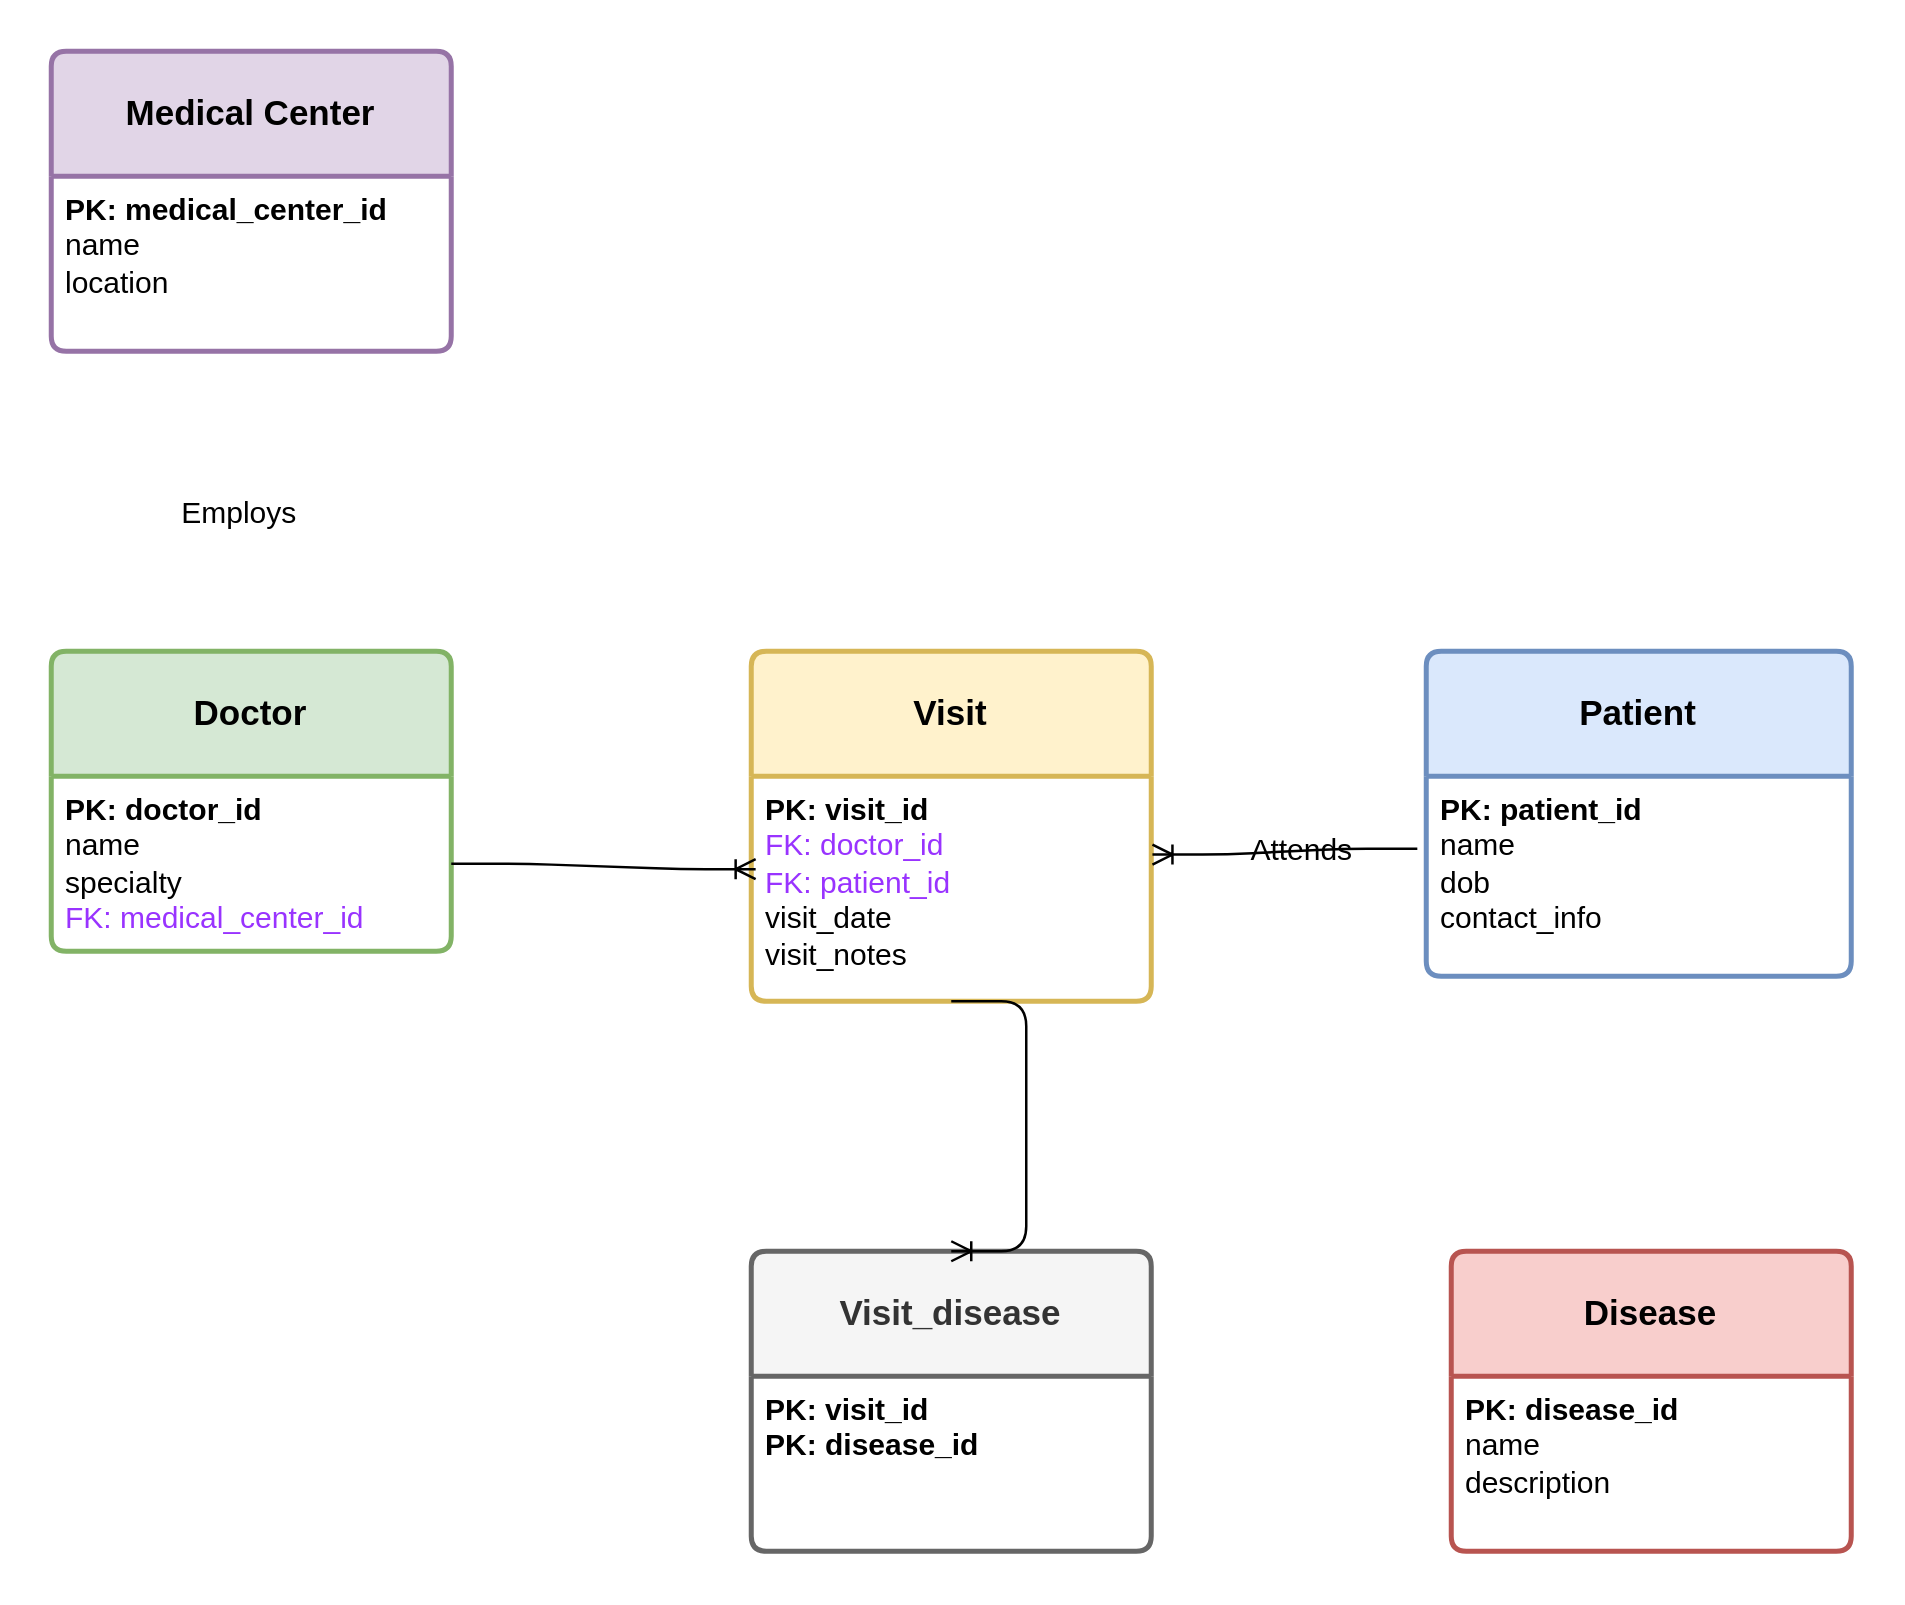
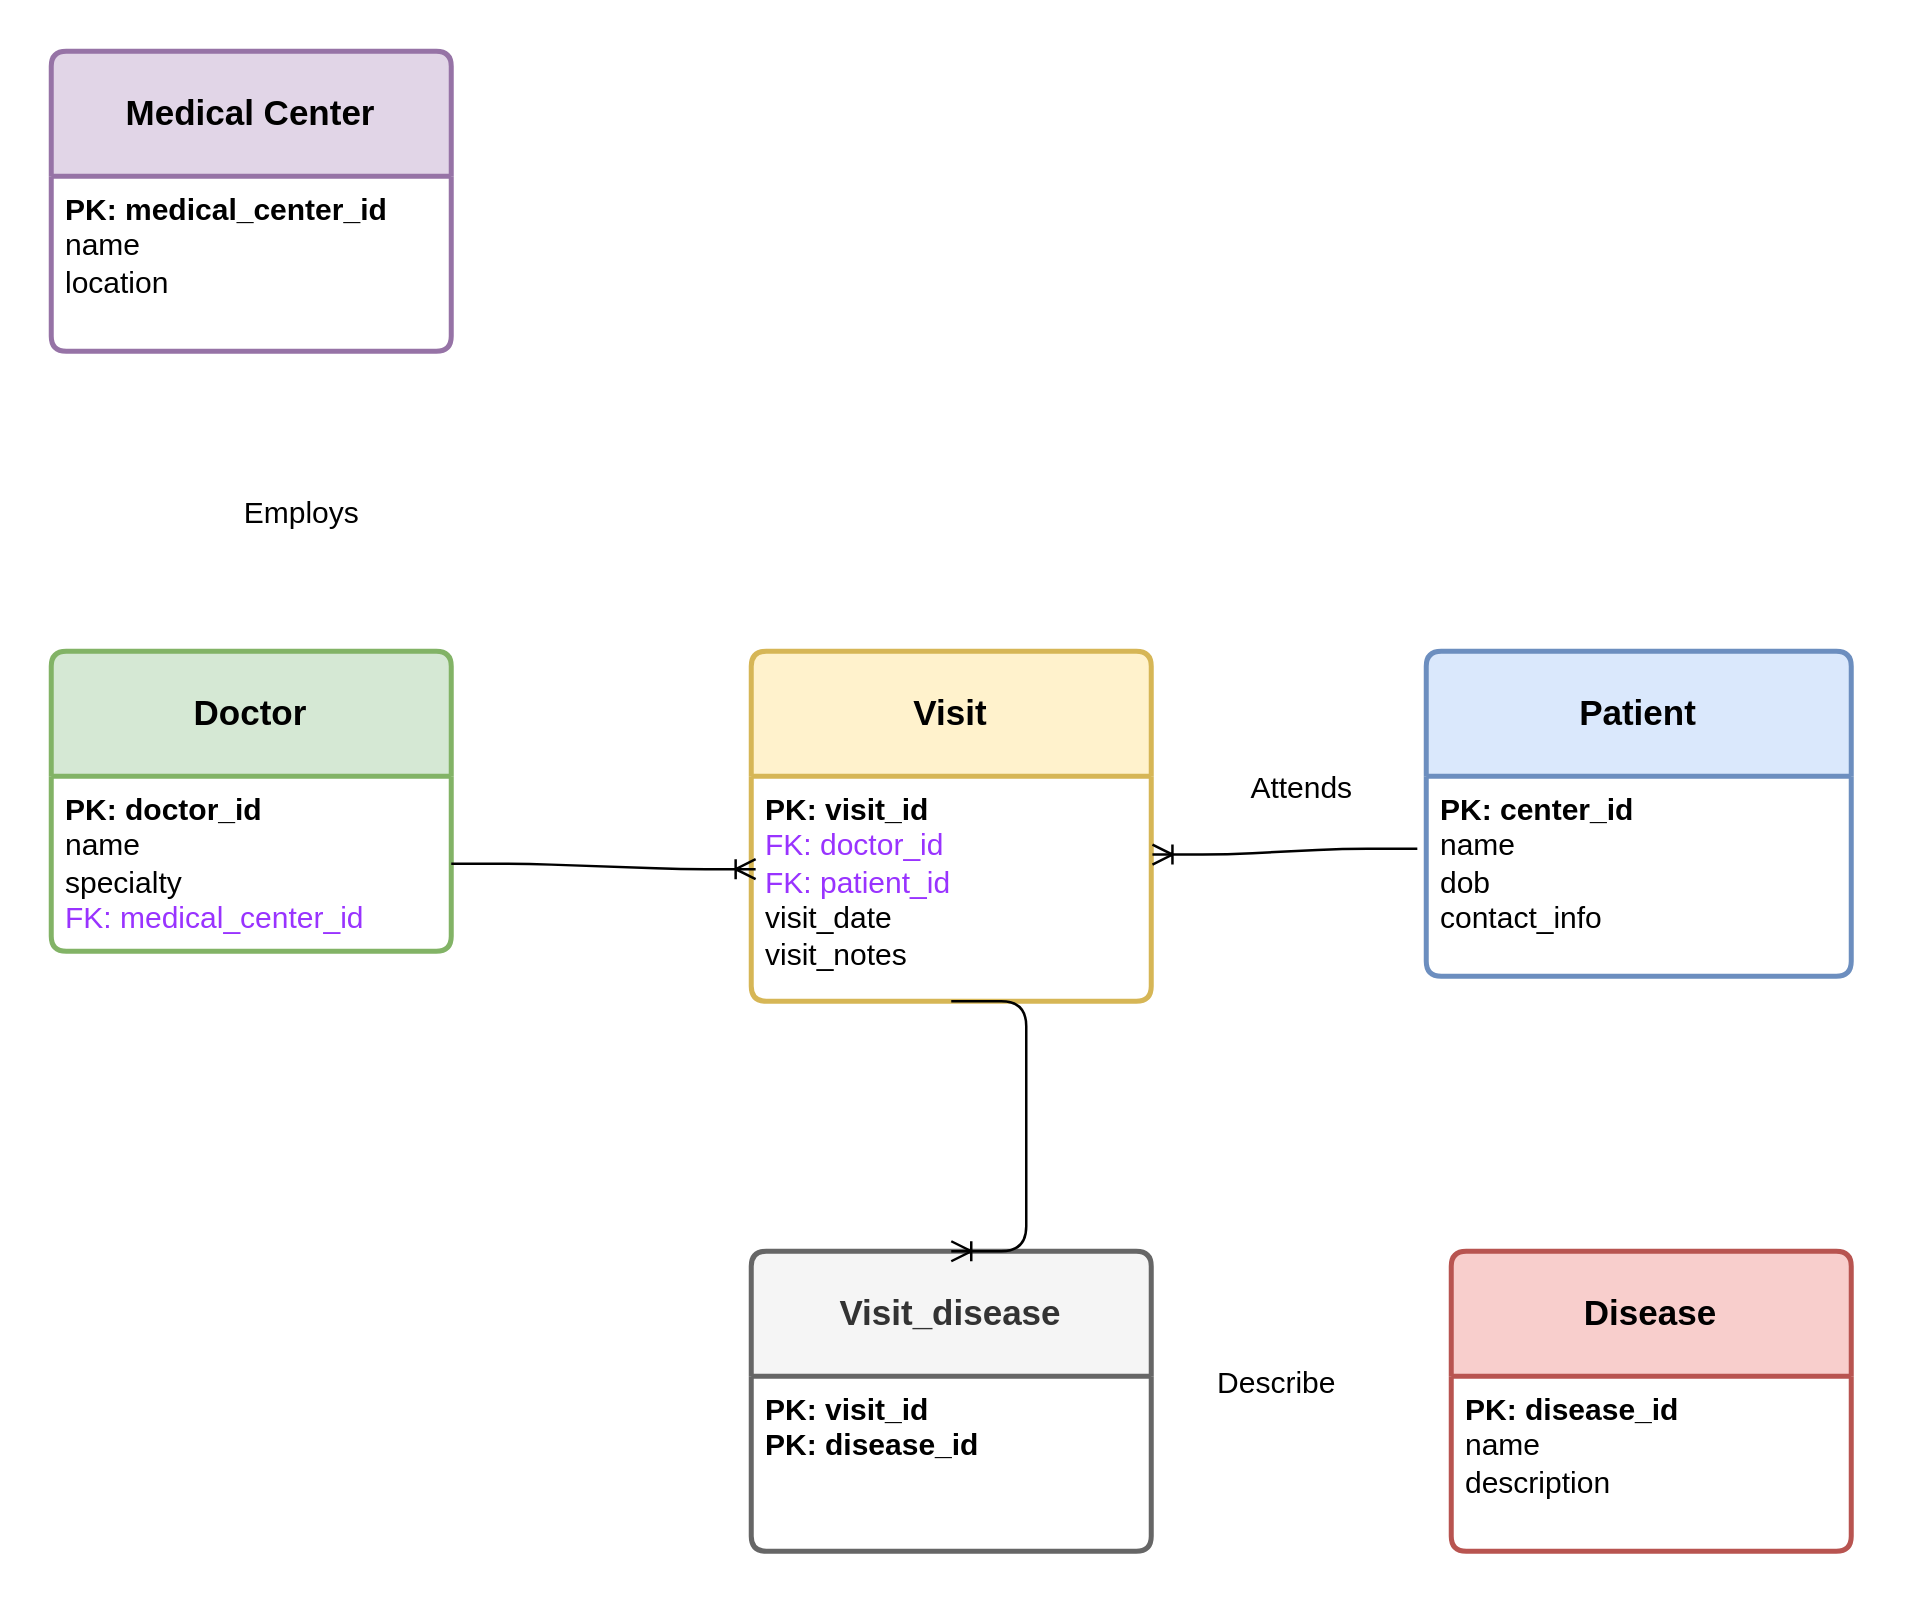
node "Employs": moved (239, 514) -> (301, 514)
node "Attends": moved (1301, 851) -> (1301, 789)
node "PK: patient_id name dob contact_info": label "PK: patient_id name dob contact_info" -> "PK: center_id name dob contact_info"
node "Describe": added
